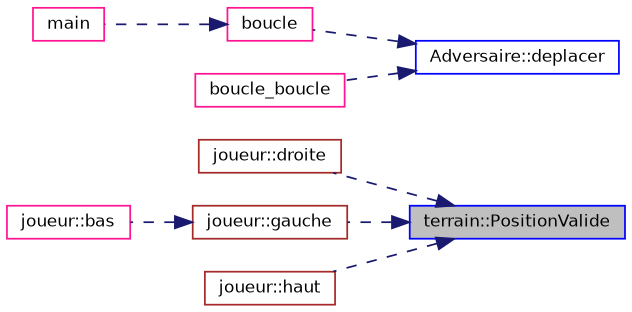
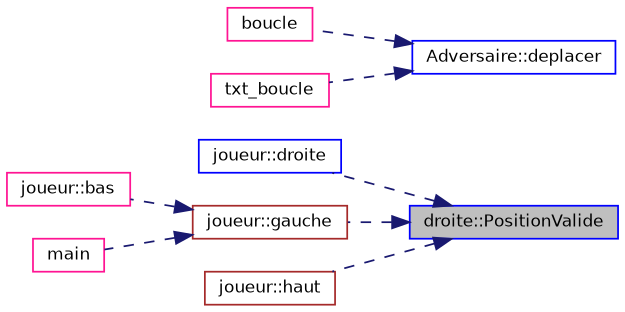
edge "main" -> "boucle": now "main" -> "joueur::gauche"
node "boucle_boucle": label "boucle_boucle" -> "txt_boucle"
node "joueur::droite": color brown -> blue
node "terrain::PositionValide": label "terrain::PositionValide" -> "droite::PositionValide"
